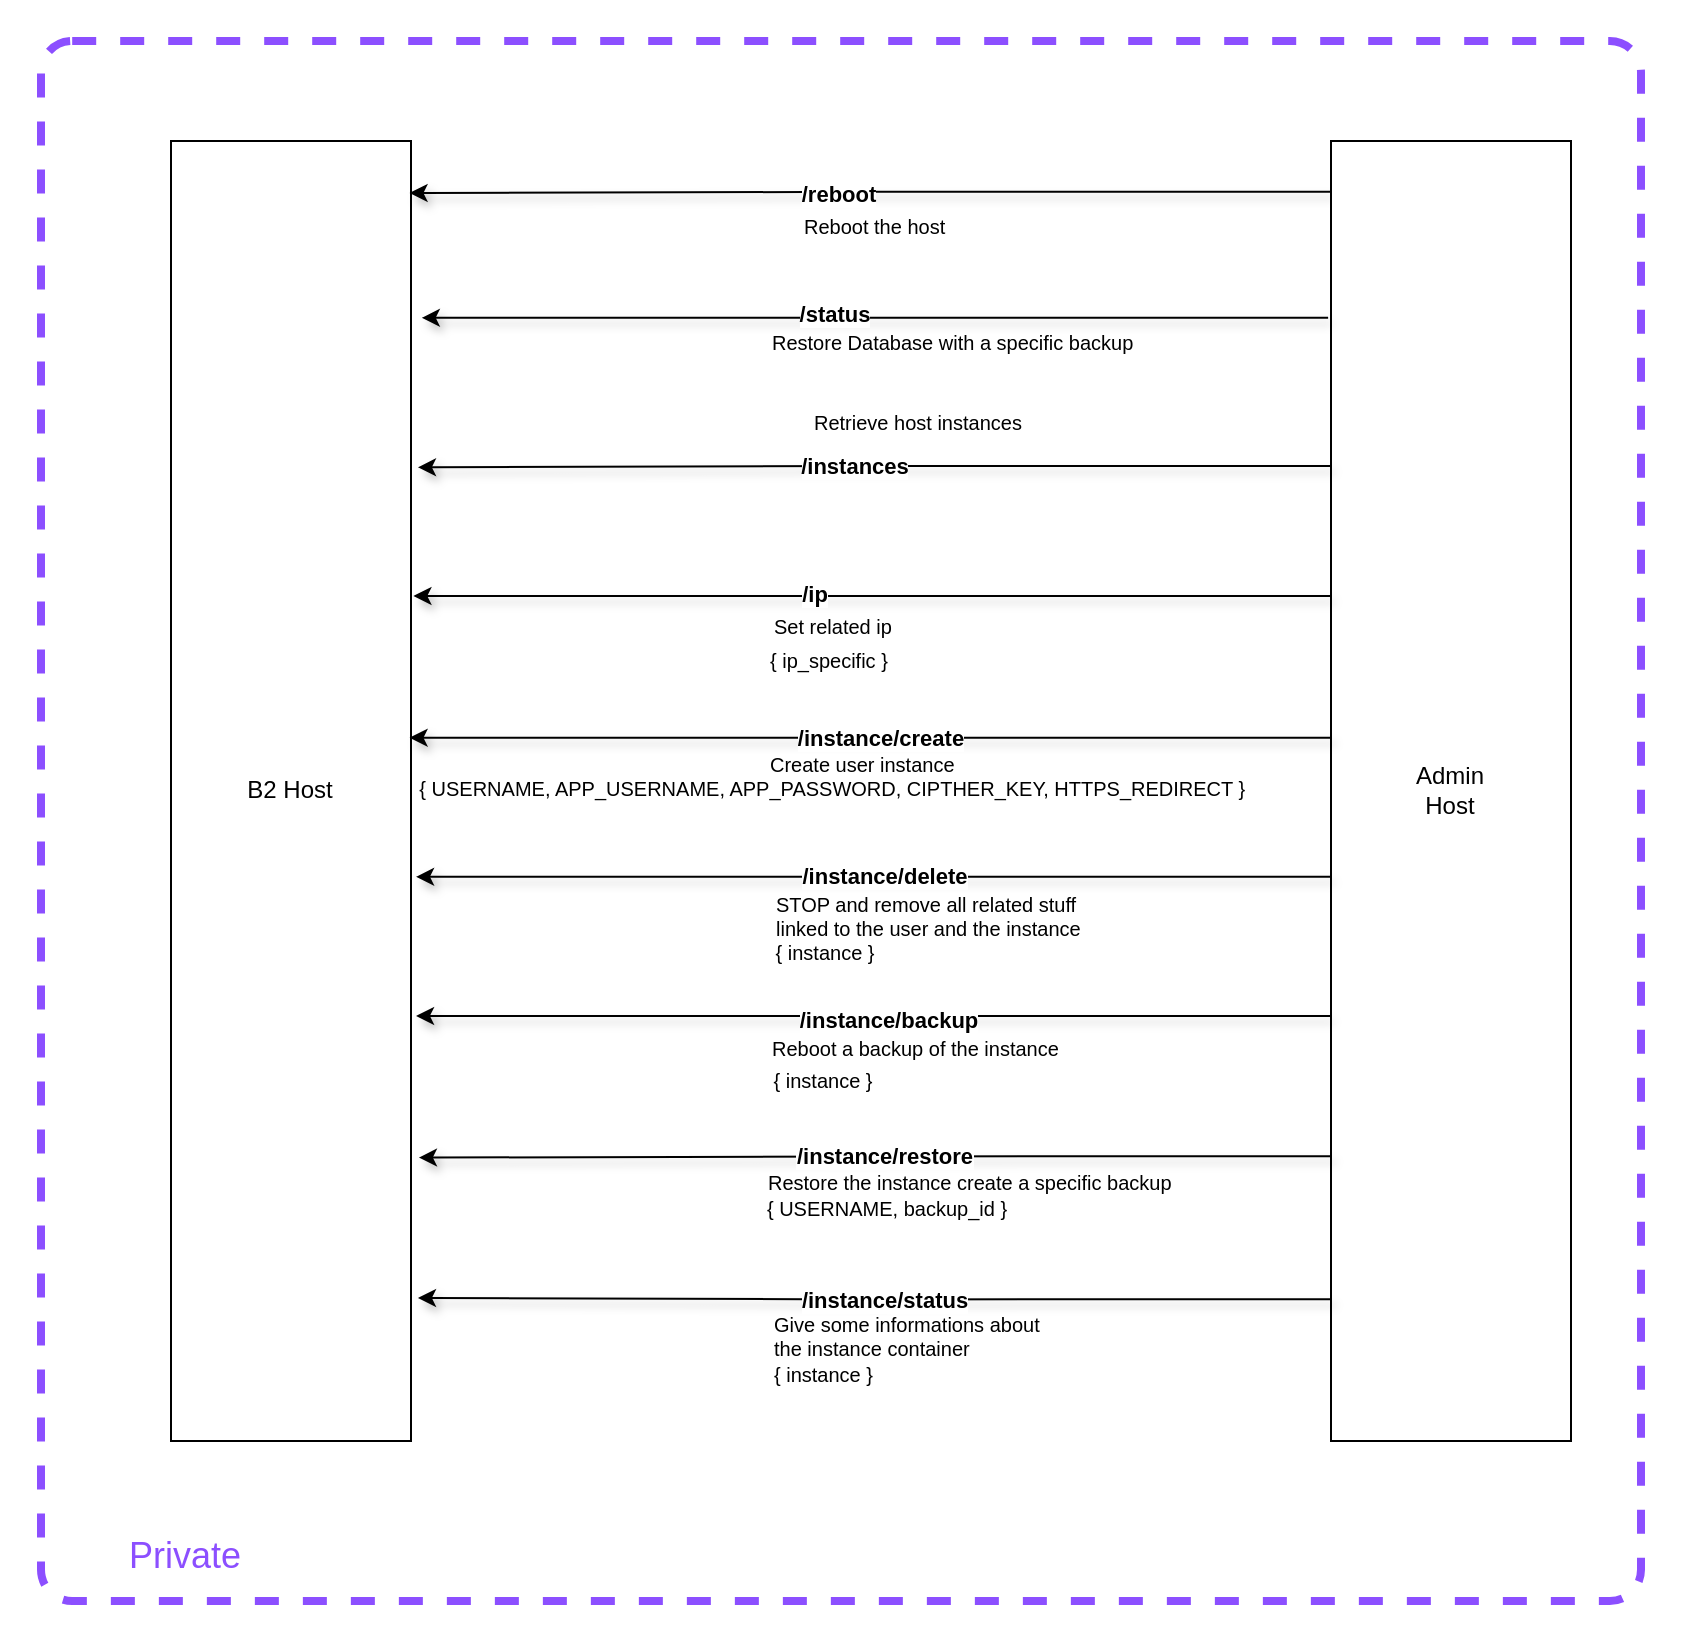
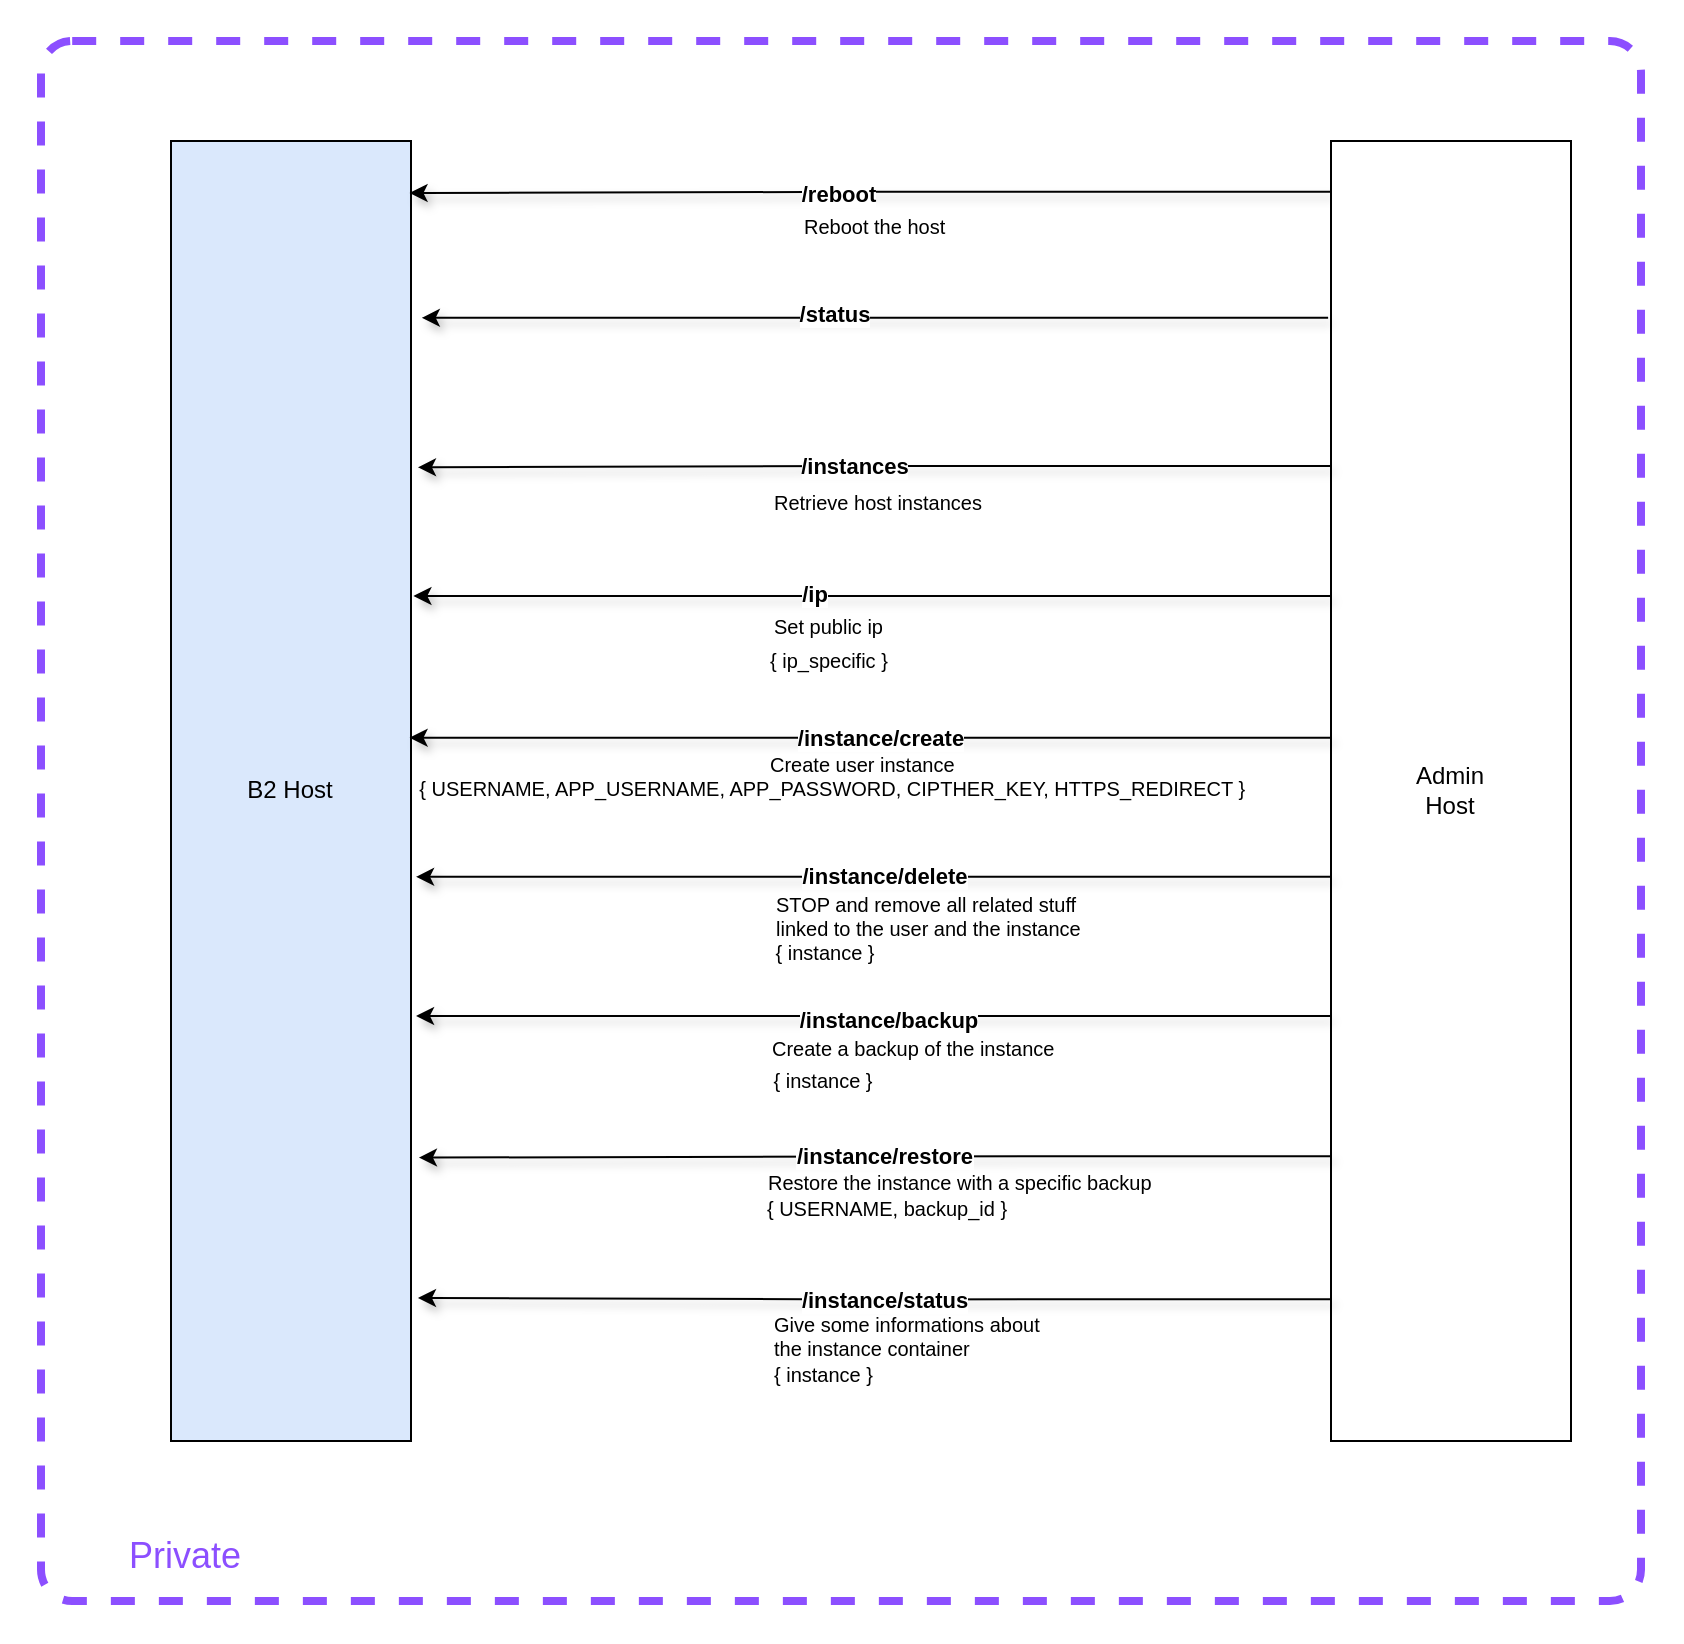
node "Restore Database with a specific backup": removed
node "Retrieve host instances": moved (941, 423) -> (901, 503)
node "Set related ip": label "Set related ip" -> "Set public ip"
node "B2 Host": fillcolor #ffffff -> #dae8fc
node "Reboot a backup of the instance": label "Reboot a backup of the instance" -> "Create a backup of the instance"
node "Restore the instance create a specific backup": label "Restore the instance create a specific backup" -> "Restore the instance with a specific backup"
